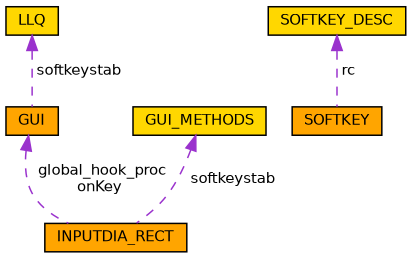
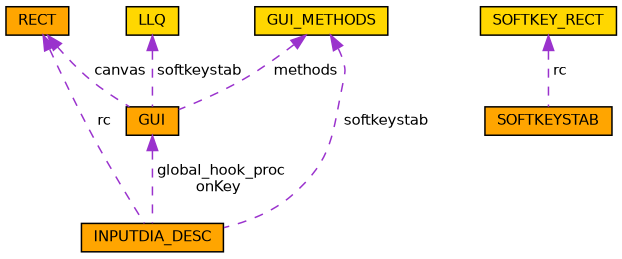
node "RECT": added
node "SOFTKEY_DESC": label "SOFTKEY_DESC" -> "SOFTKEY_RECT"
edge "GUI" -> "GUI_METHODS": added, label "methods"
node "SOFTKEY": label "SOFTKEY" -> "SOFTKEYSTAB"
node "INPUTDIA_RECT": label "INPUTDIA_RECT" -> "INPUTDIA_DESC"
